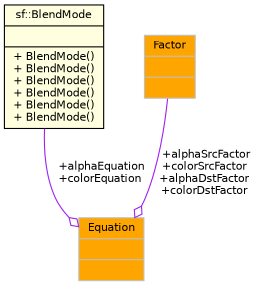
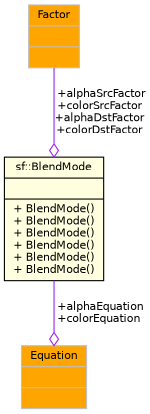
edge "Factor" -> "Equation": now "Factor" -> "sf::BlendMode"
